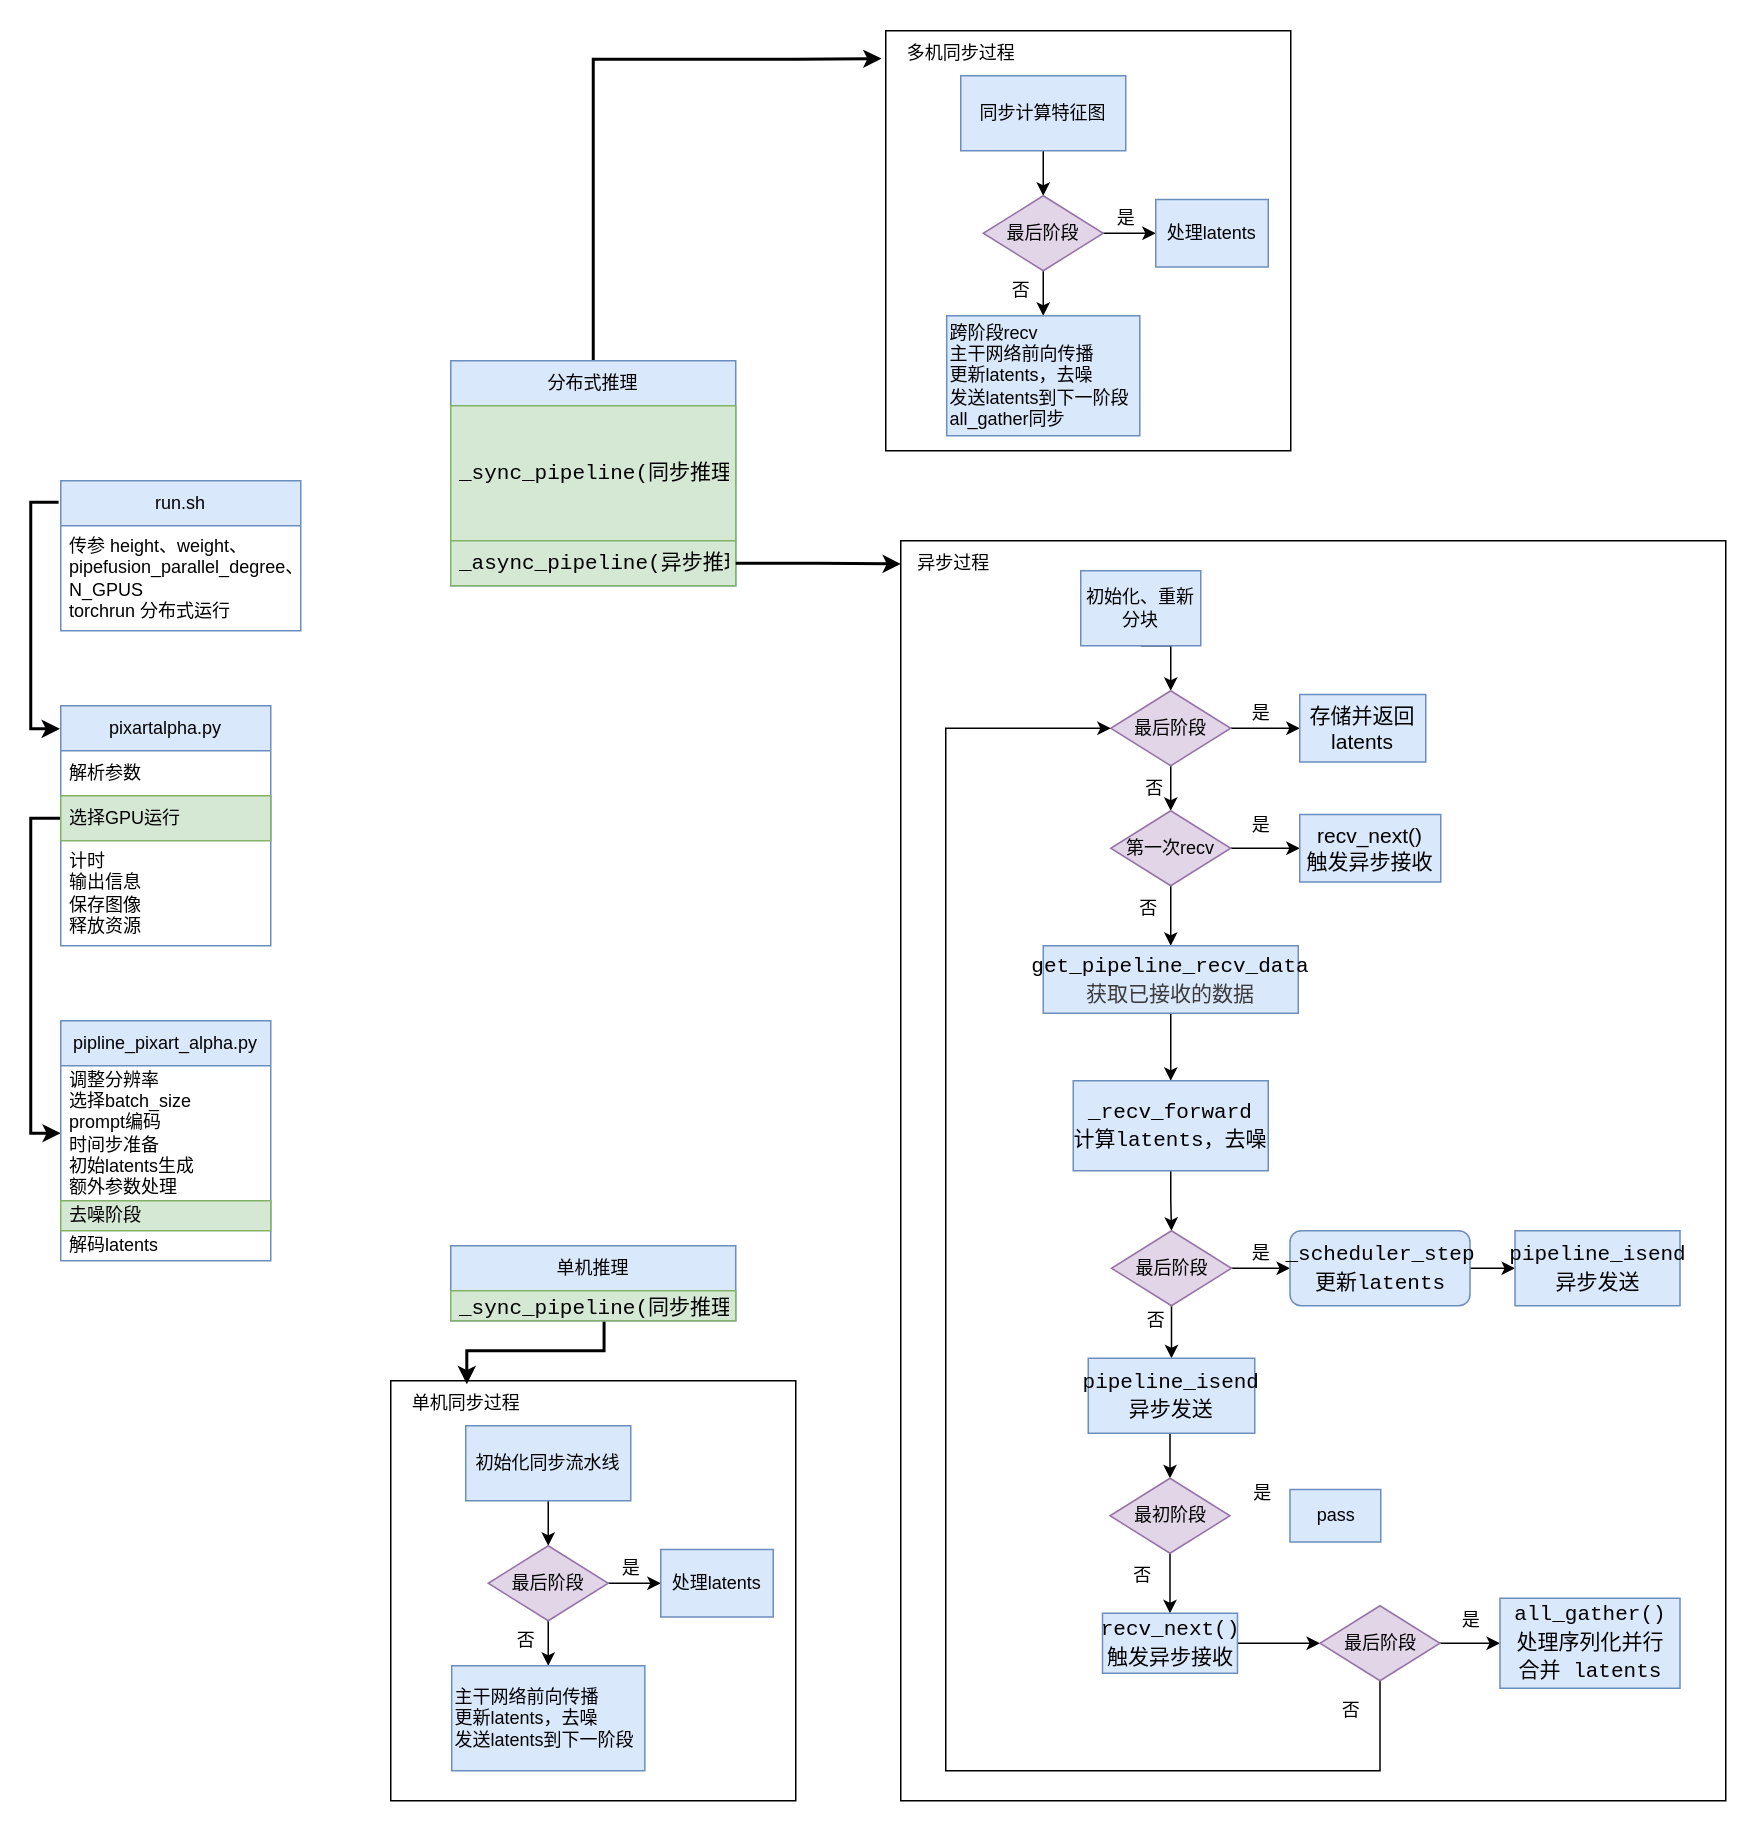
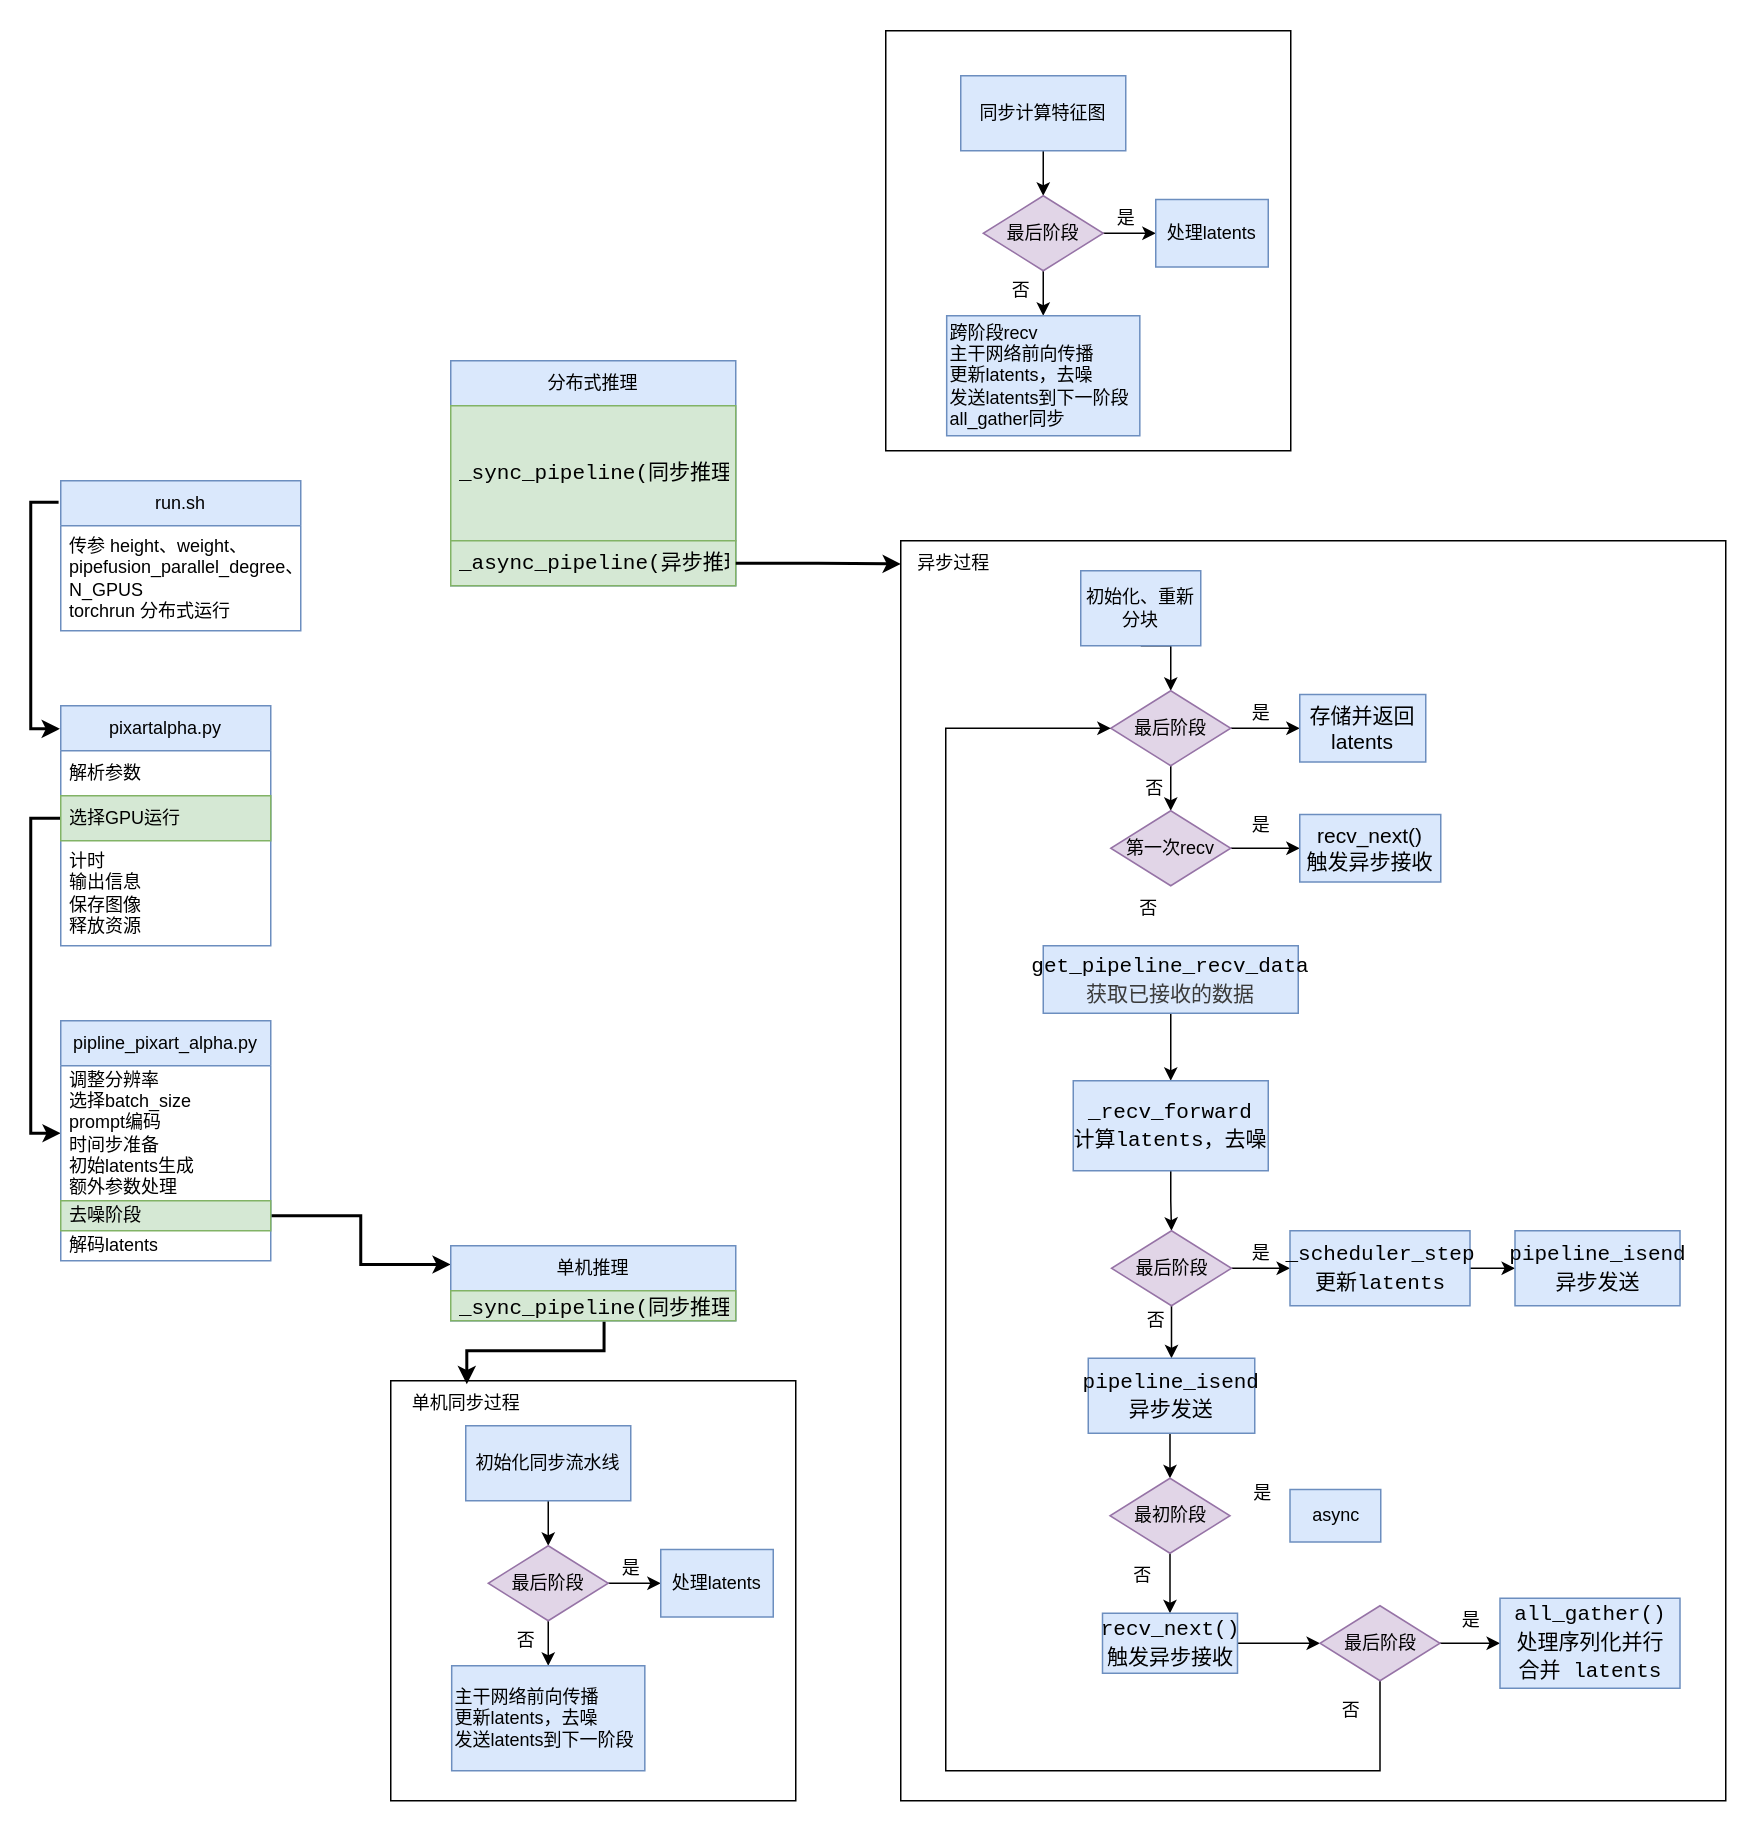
node "多机同步过程": removed
edge "分布式推理" -> "多机同步过程": removed
edge "第一次recv" -> "get_pipeline_recv_data 获取已接收的数据": removed
edge "去噪阶段" -> "单机推理": added
node "_scheduler_step 更新latents": shape rounded rectangle -> rectangle
node "pass": label "pass" -> "async"
